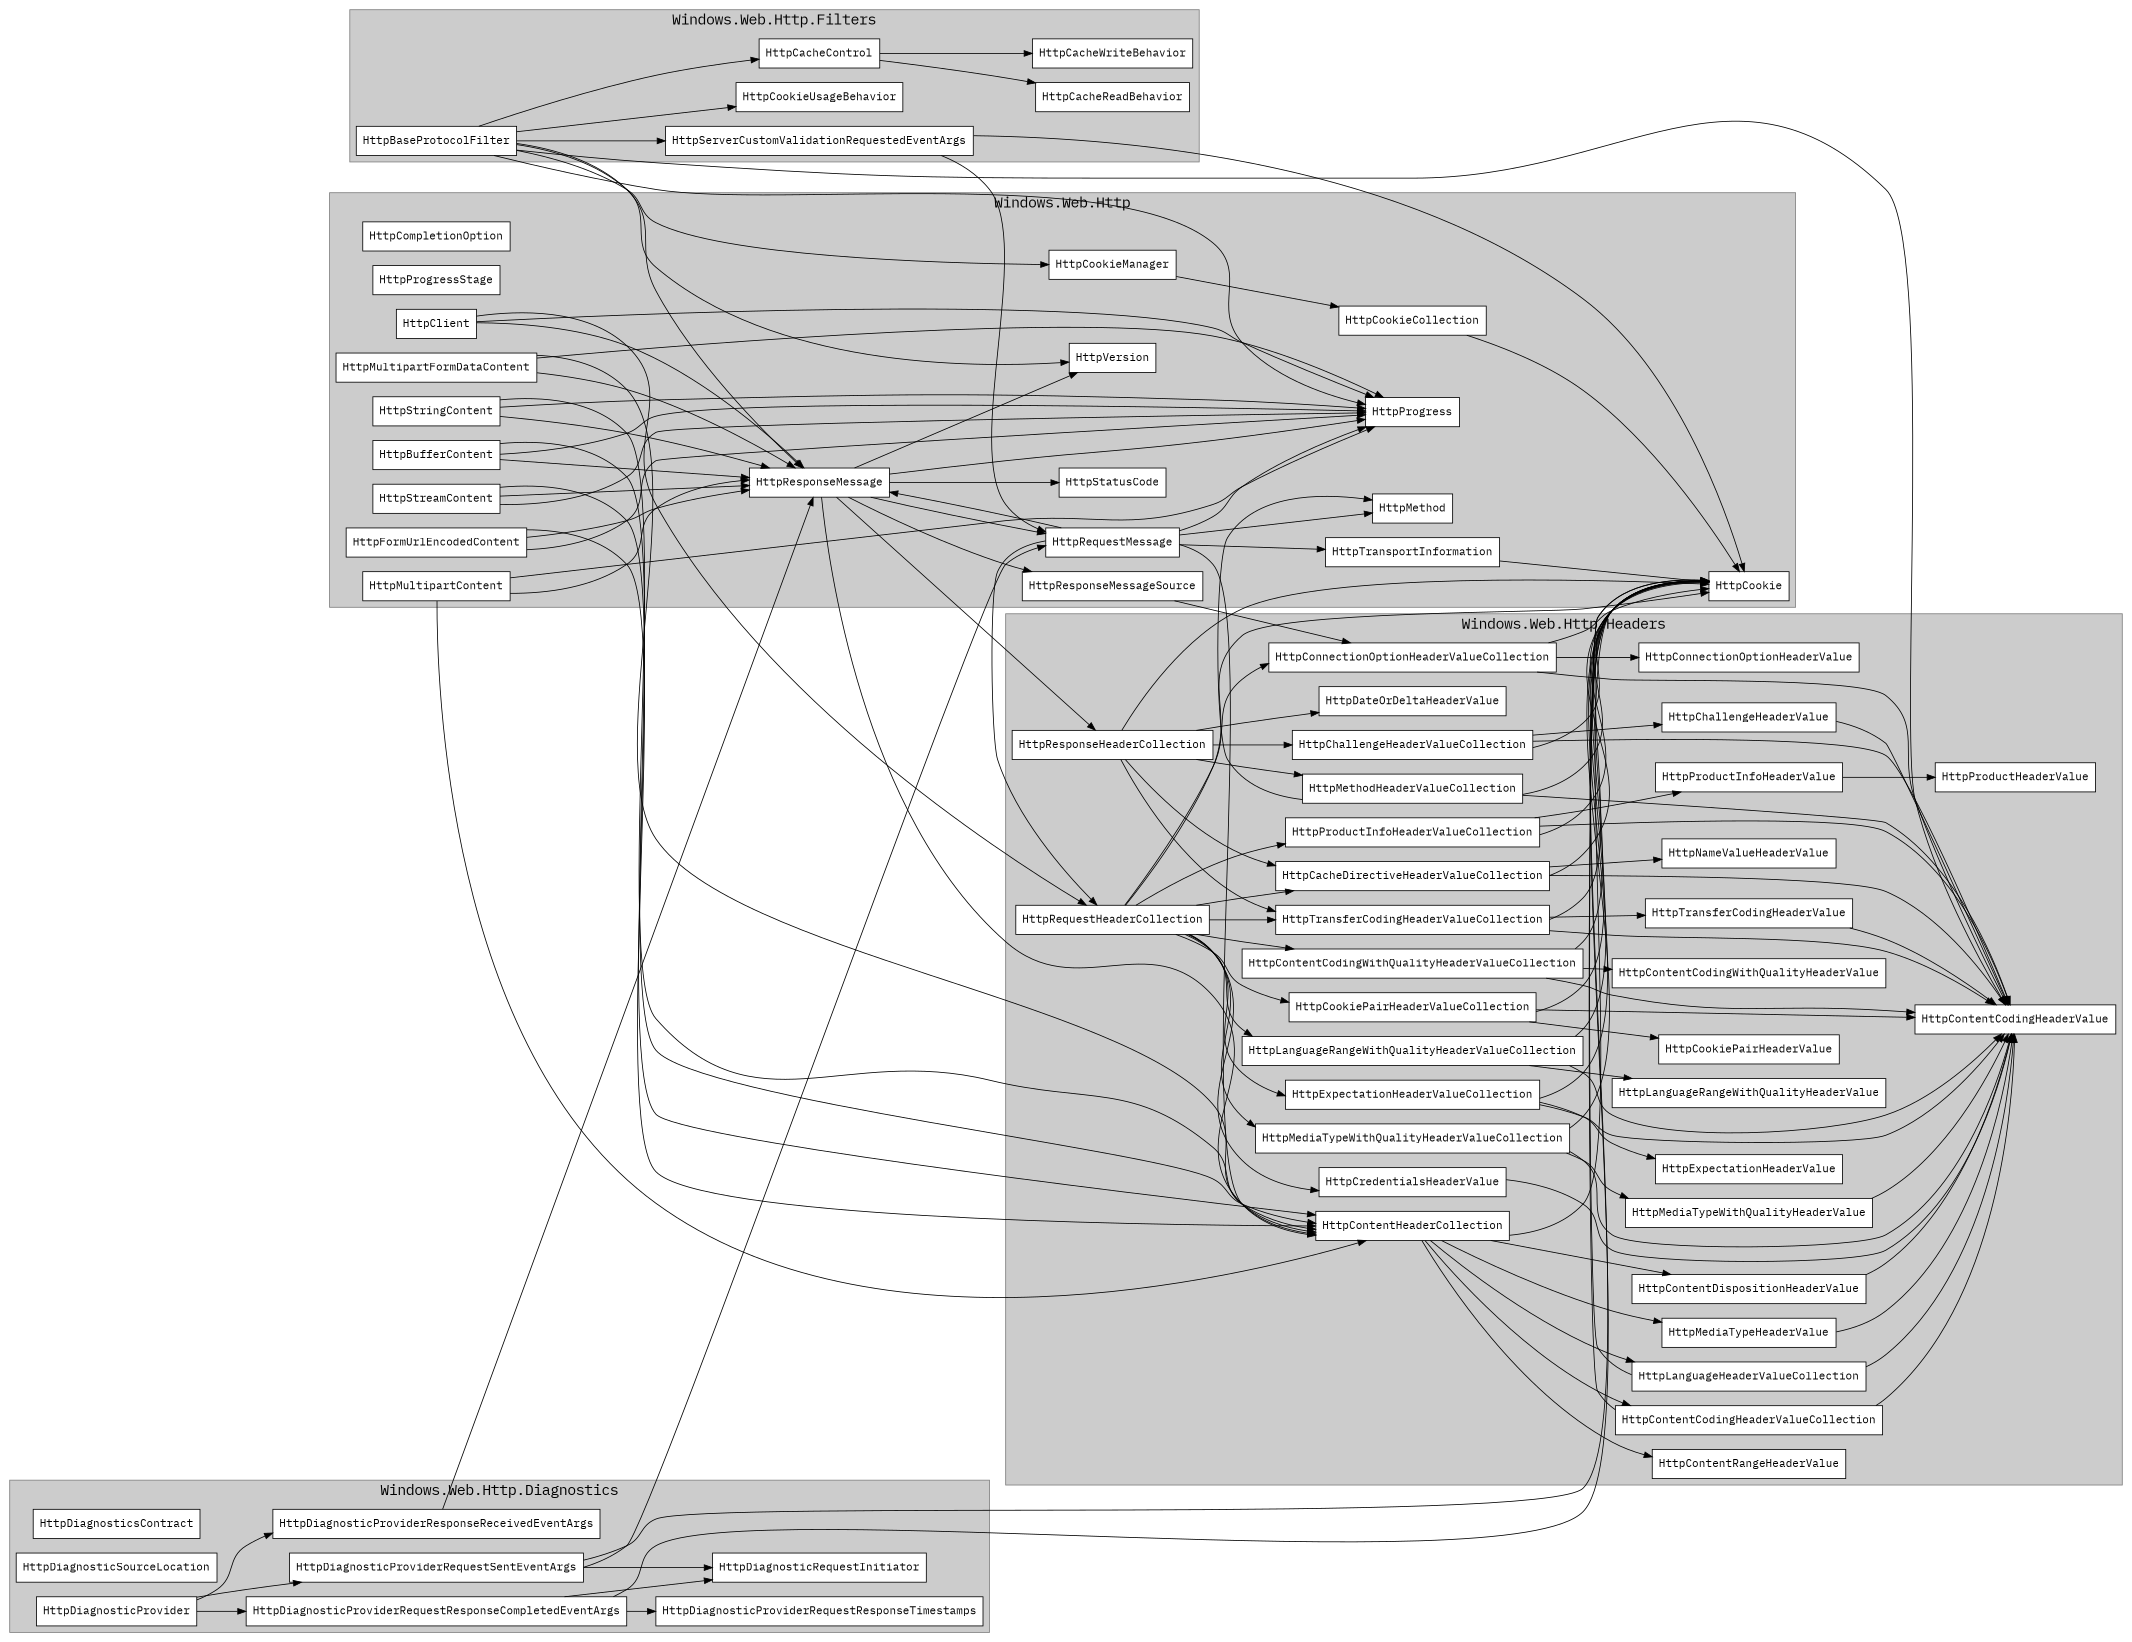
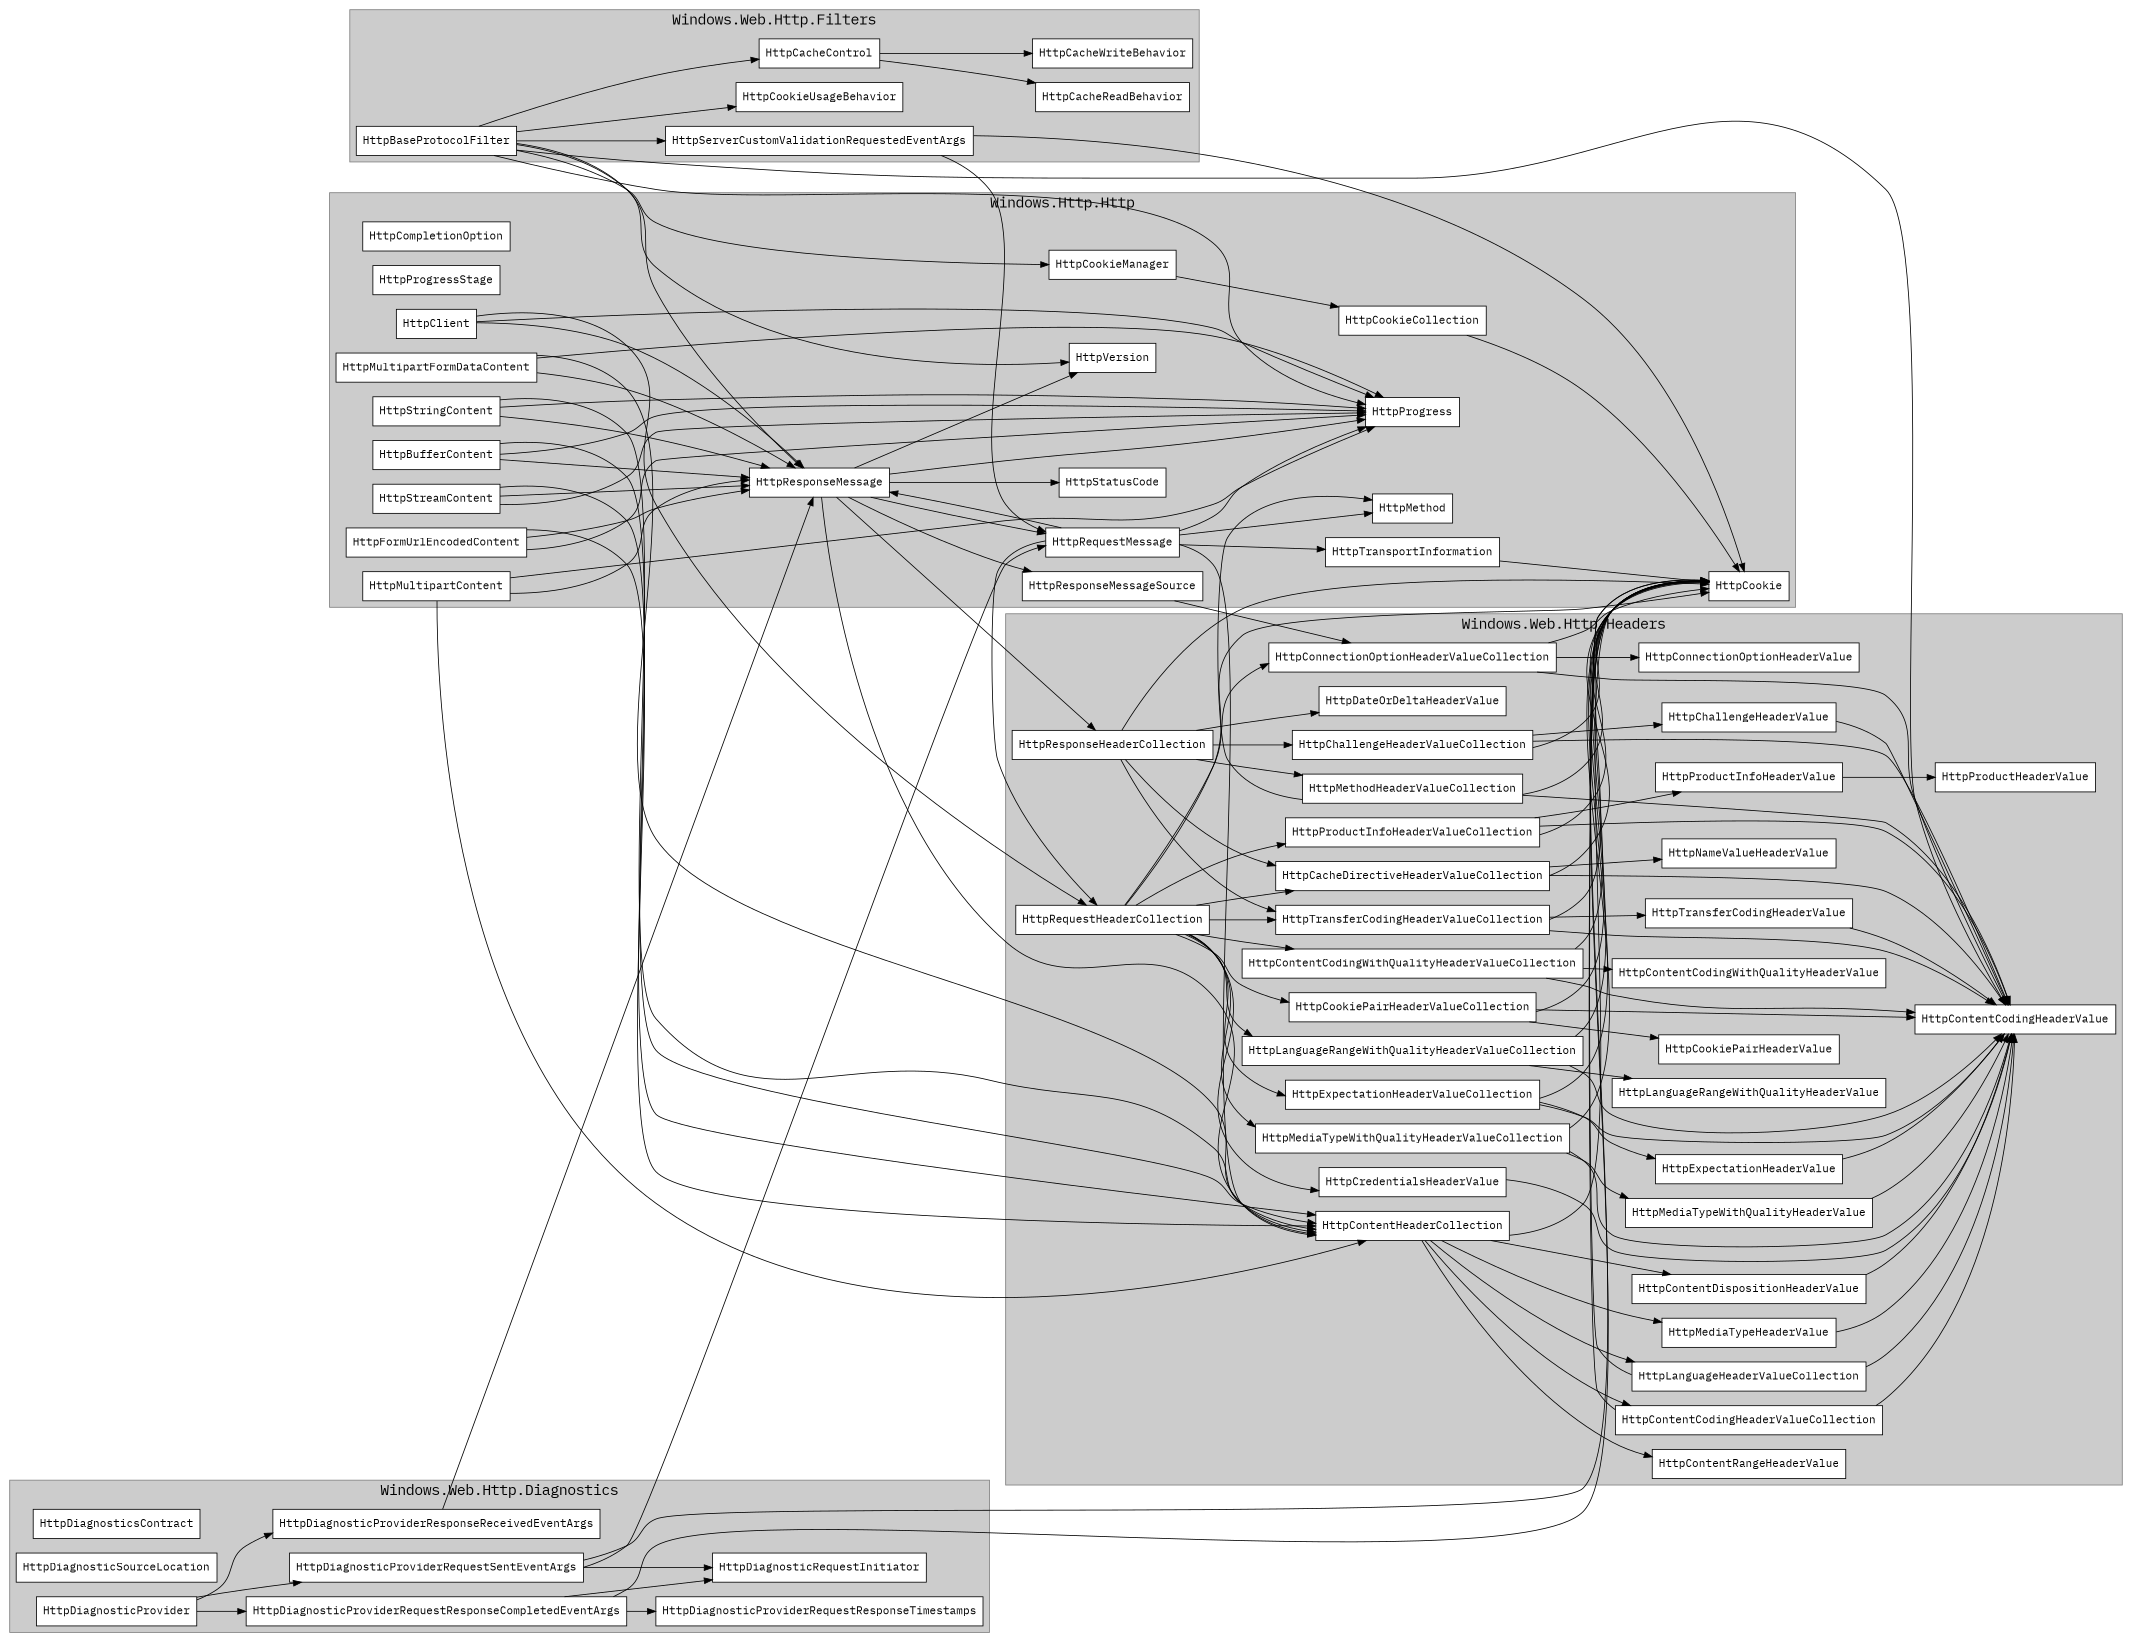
cluster "Windows.Web.Http": label "Windows.Web.Http" -> "Windows.Http.Http"
edge "HttpExpectationHeaderValue" -> "HttpContentCodingHeaderValue": added
